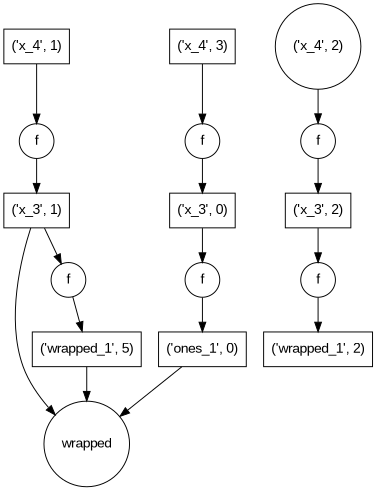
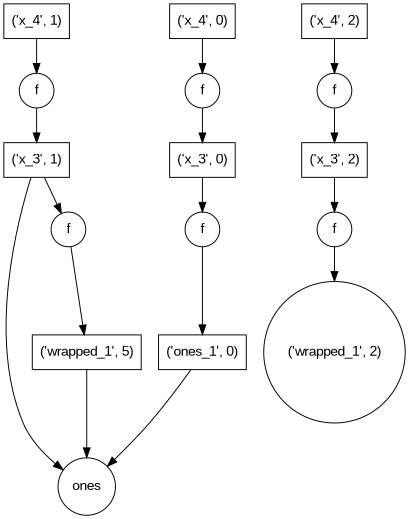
node "('x_4', 3)": label "('x_4', 3)" -> "('x_4', 0)"
node "('x_4', 2)": shape circle -> box
node "('wrapped_1', 2)": shape box -> circle
node "wrapped": label "wrapped" -> "ones"
